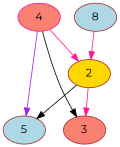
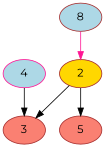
node "4": fillcolor salmon -> lightblue
edge "4" -> "2": removed
edge "4" -> "5": removed
edge "2" -> "3": color deeppink -> black
node "5": fillcolor lightblue -> salmon
